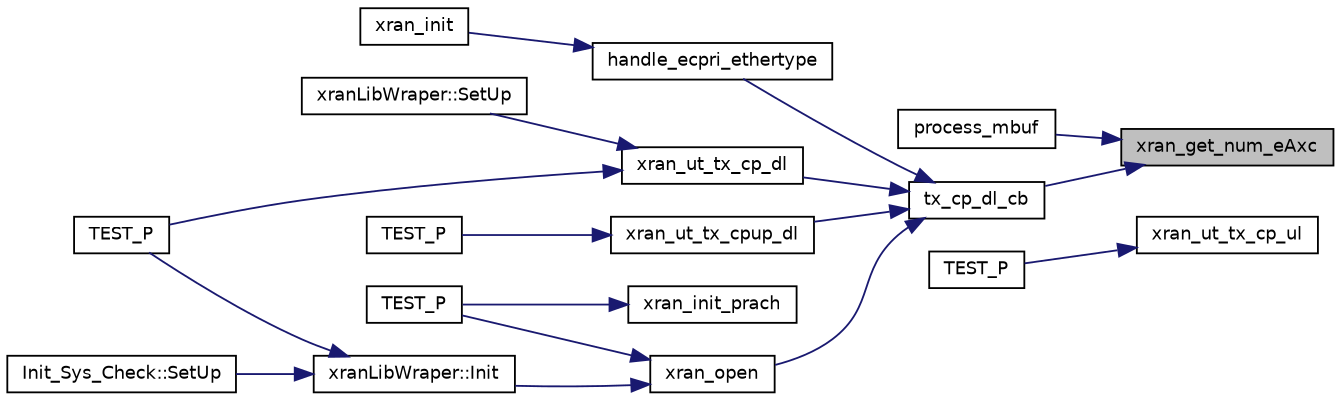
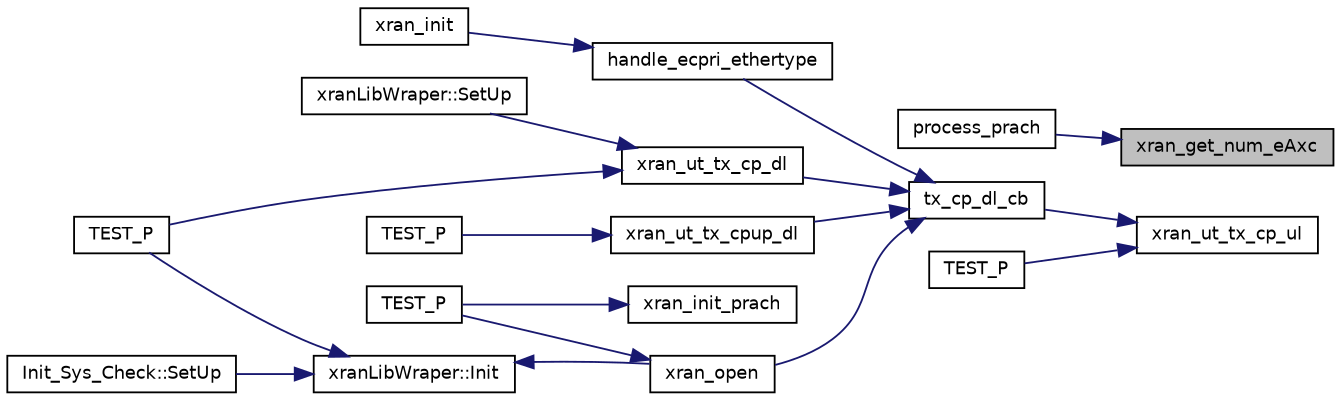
node "process_mbuf": label "process_mbuf" -> "process_prach"
edge "tx_cp_dl_cb" -> "xran_get_num_eAxc": now "tx_cp_dl_cb" -> "xran_ut_tx_cp_ul"
edge "xranLibWraper::Init" -> "xran_open": reversed
